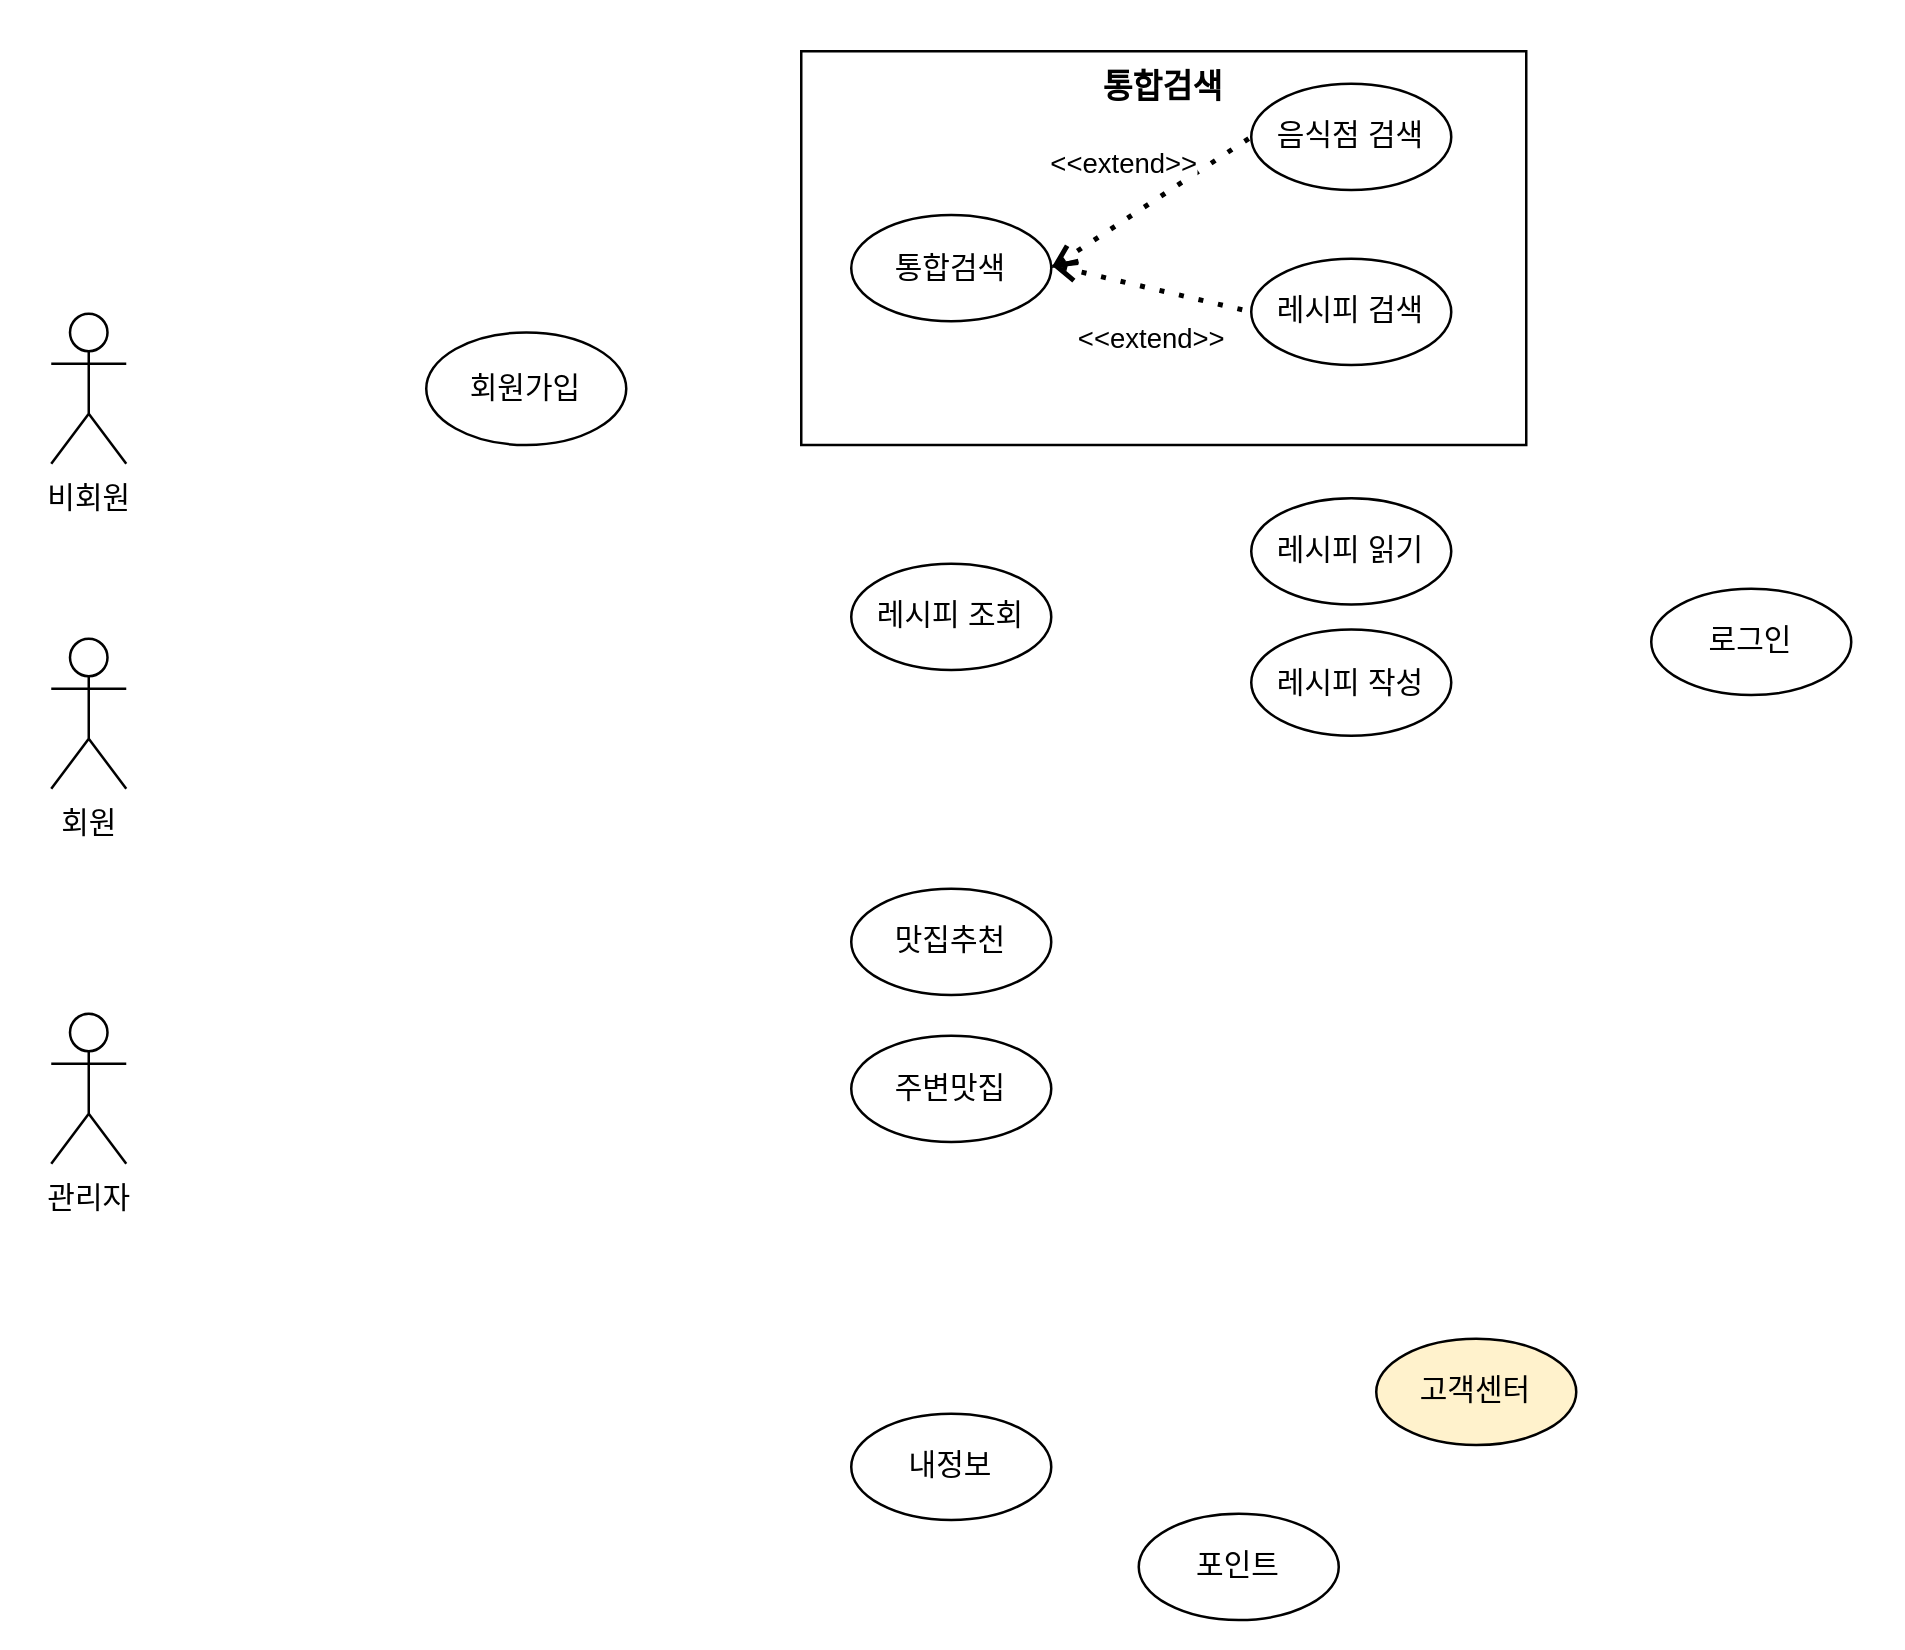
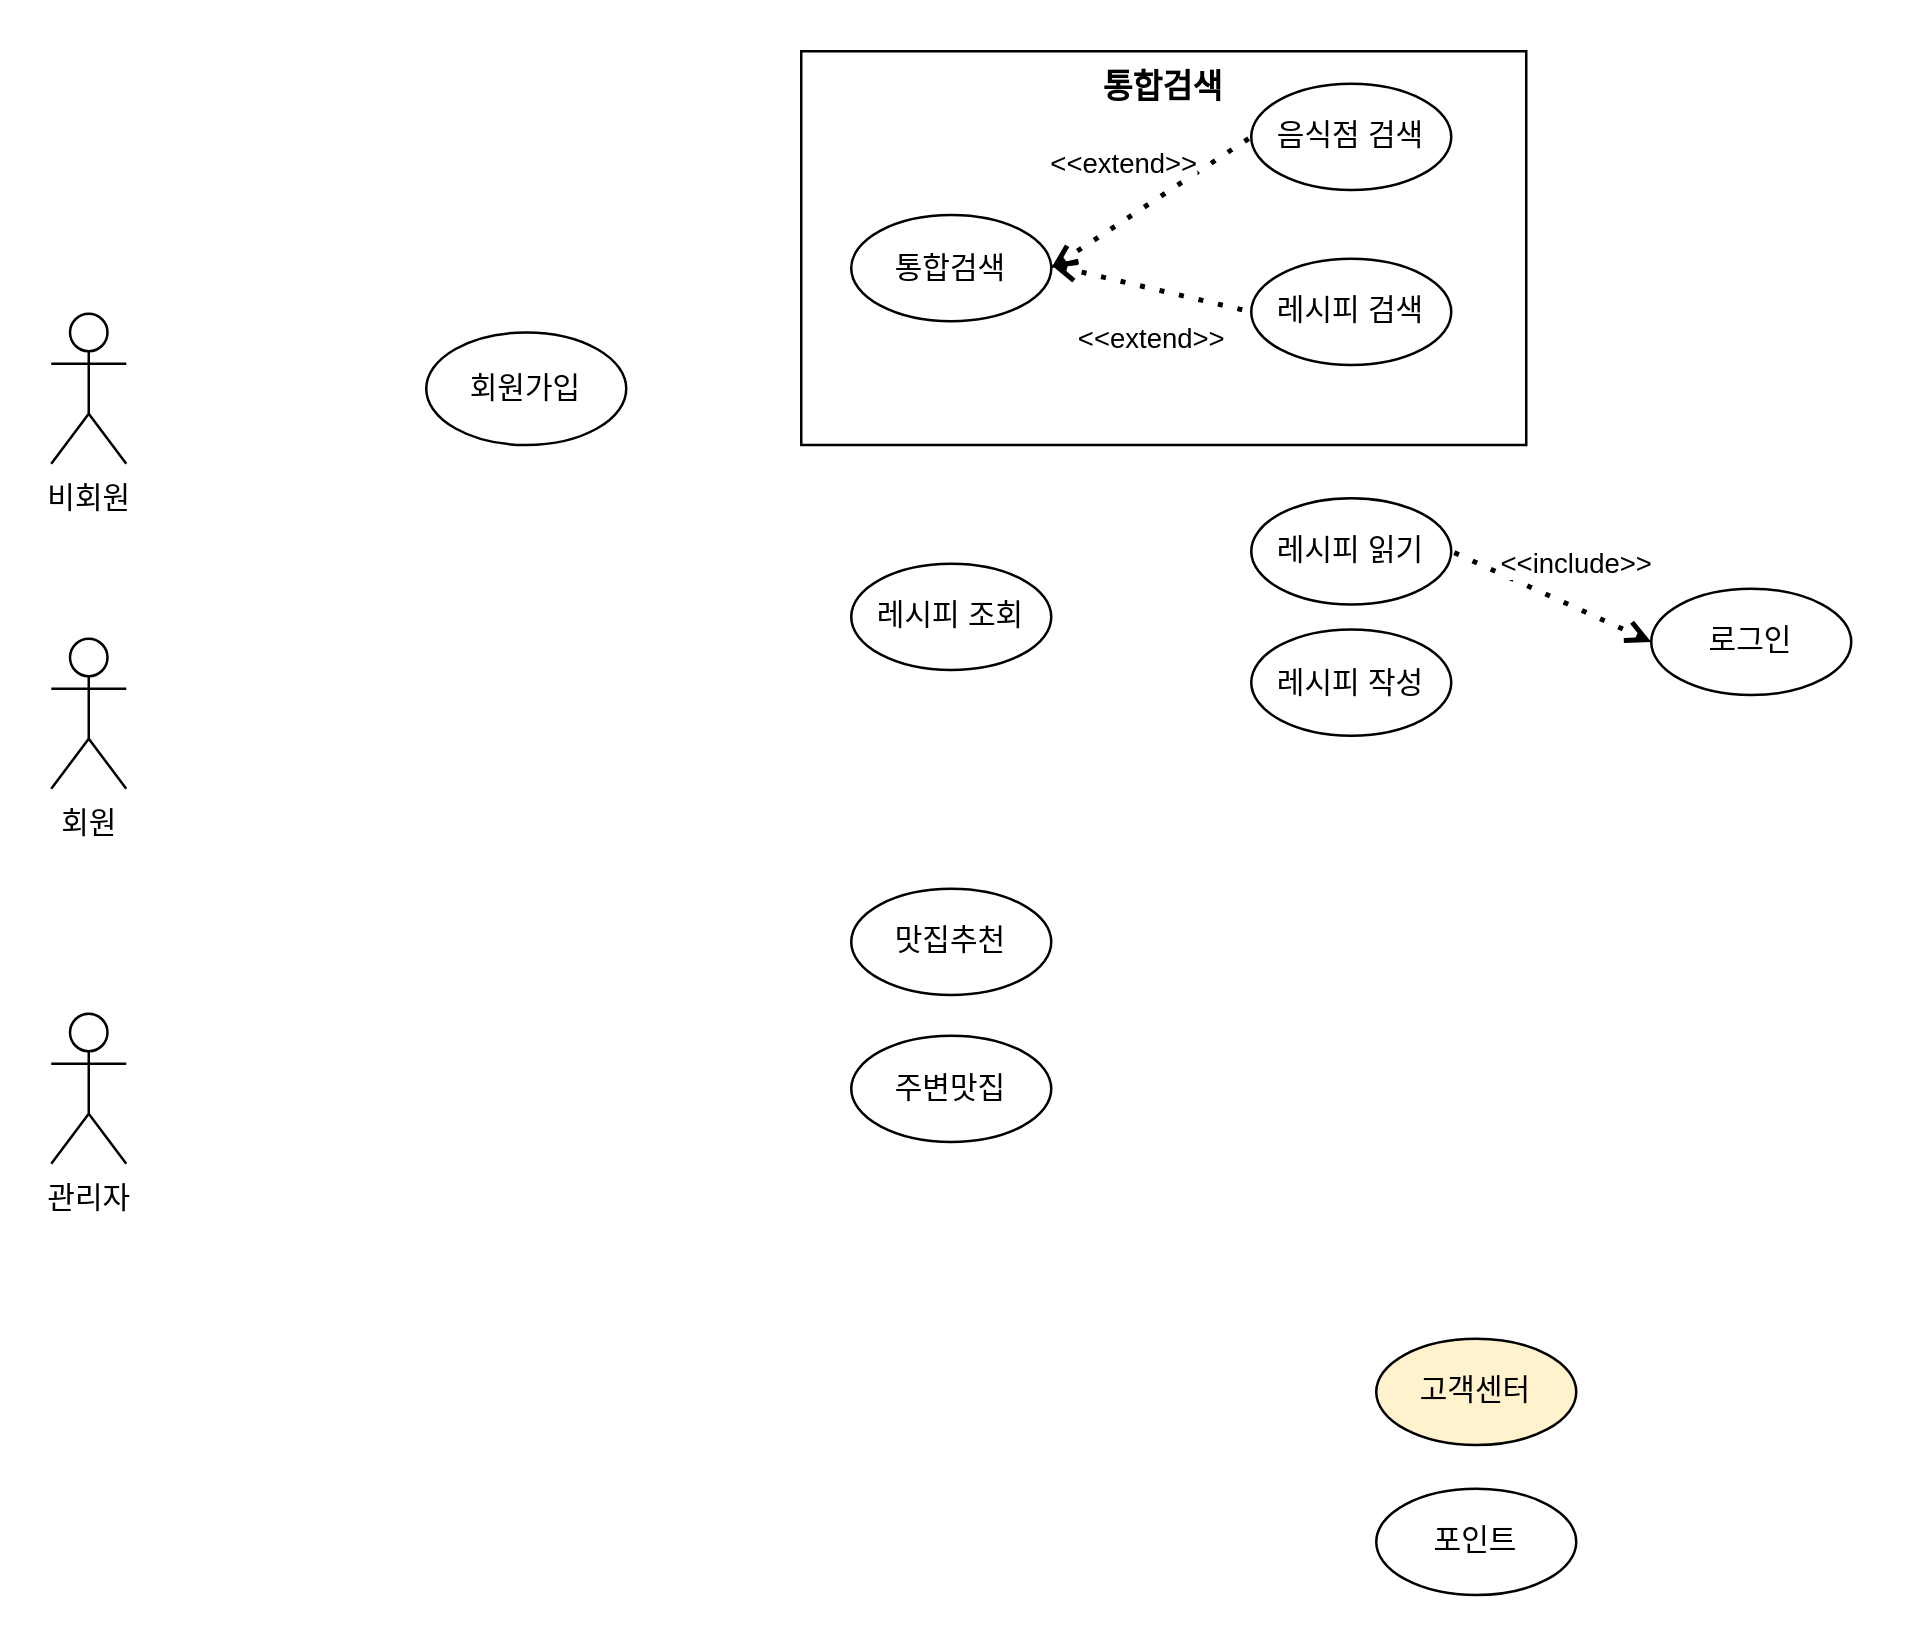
edge "레시피 읽기" -> "로그인": added, label "<<include>>"
node "내정보": removed
node "포인트": moved (1239, 1567) -> (1476, 1542)
